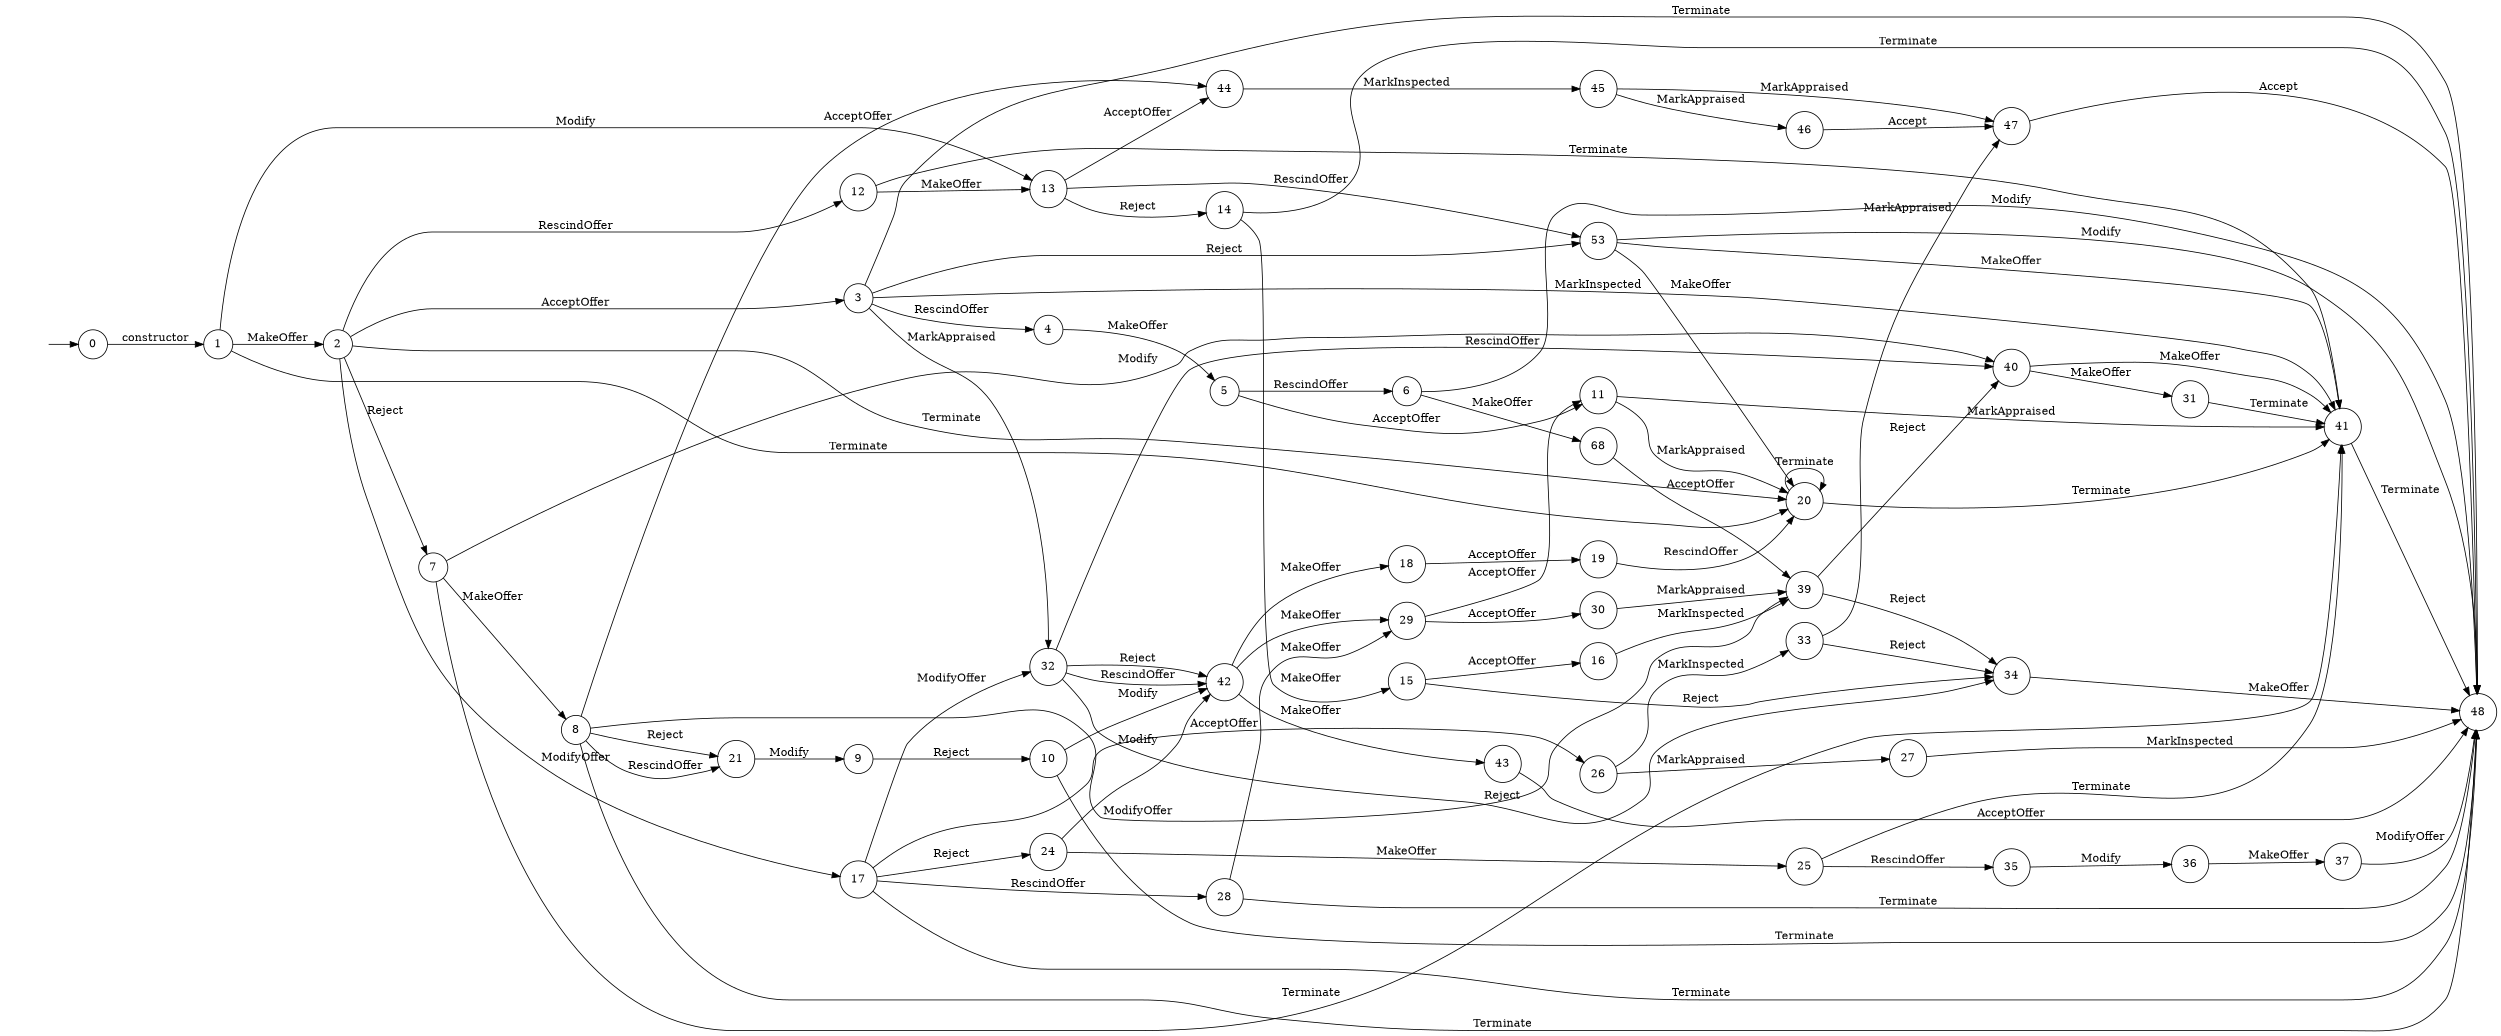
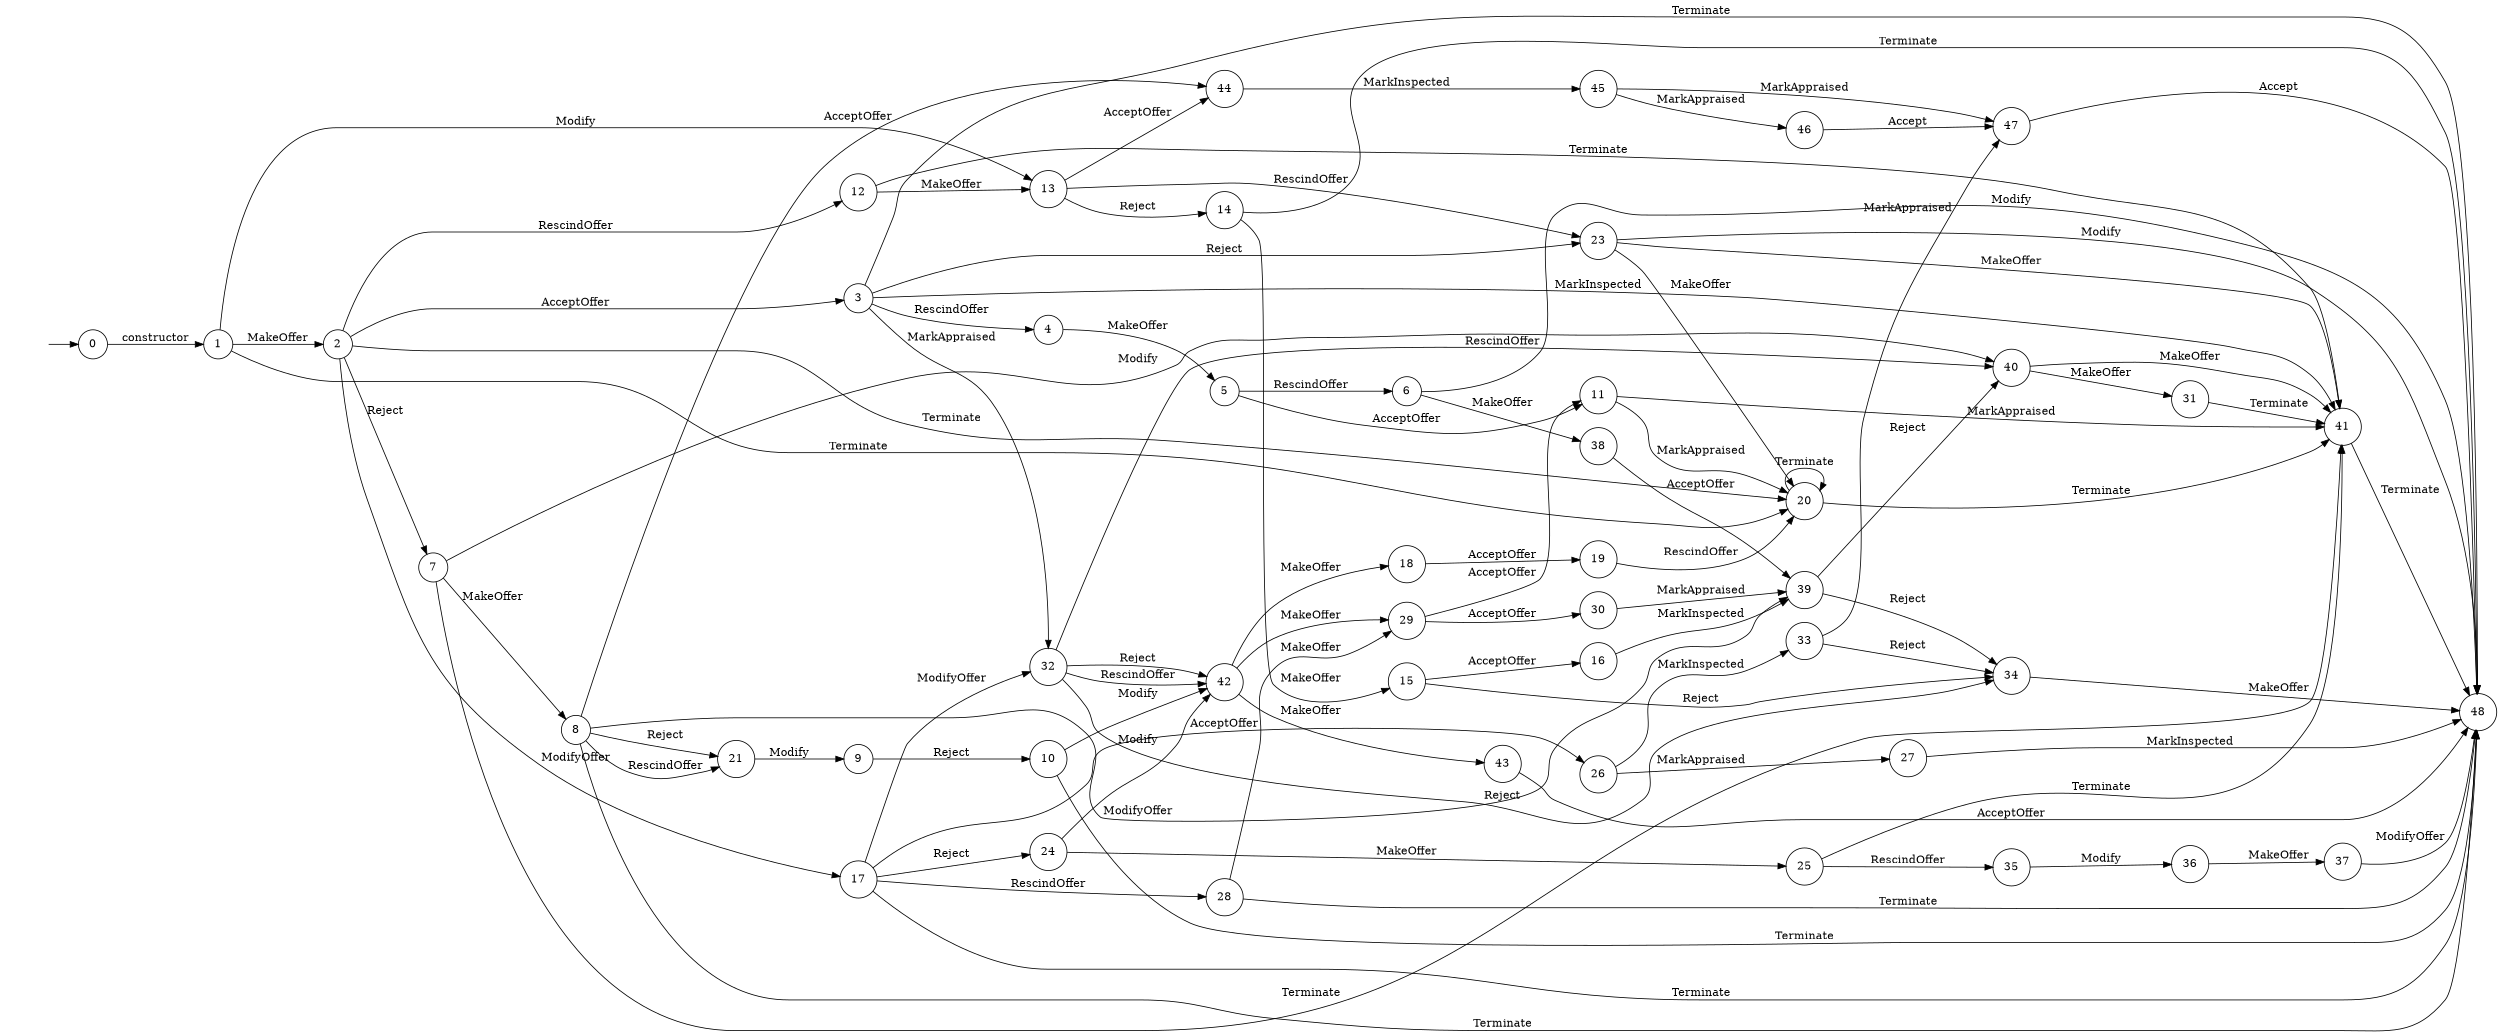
node "53": label "53" -> "23"
node "68": label "68" -> "38"
